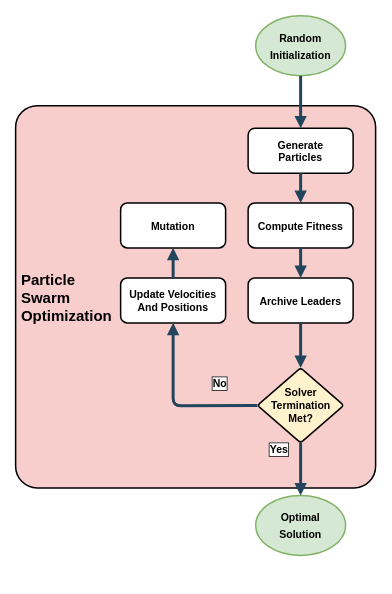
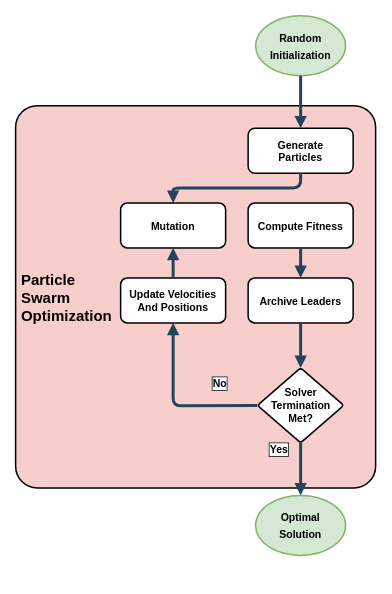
edge "Generate Particles" -> "Compute Fitness": now "Generate Particles" -> "Mutation"
node "Solver Termination Met?": fillcolor #fff2cc -> #ffffff
